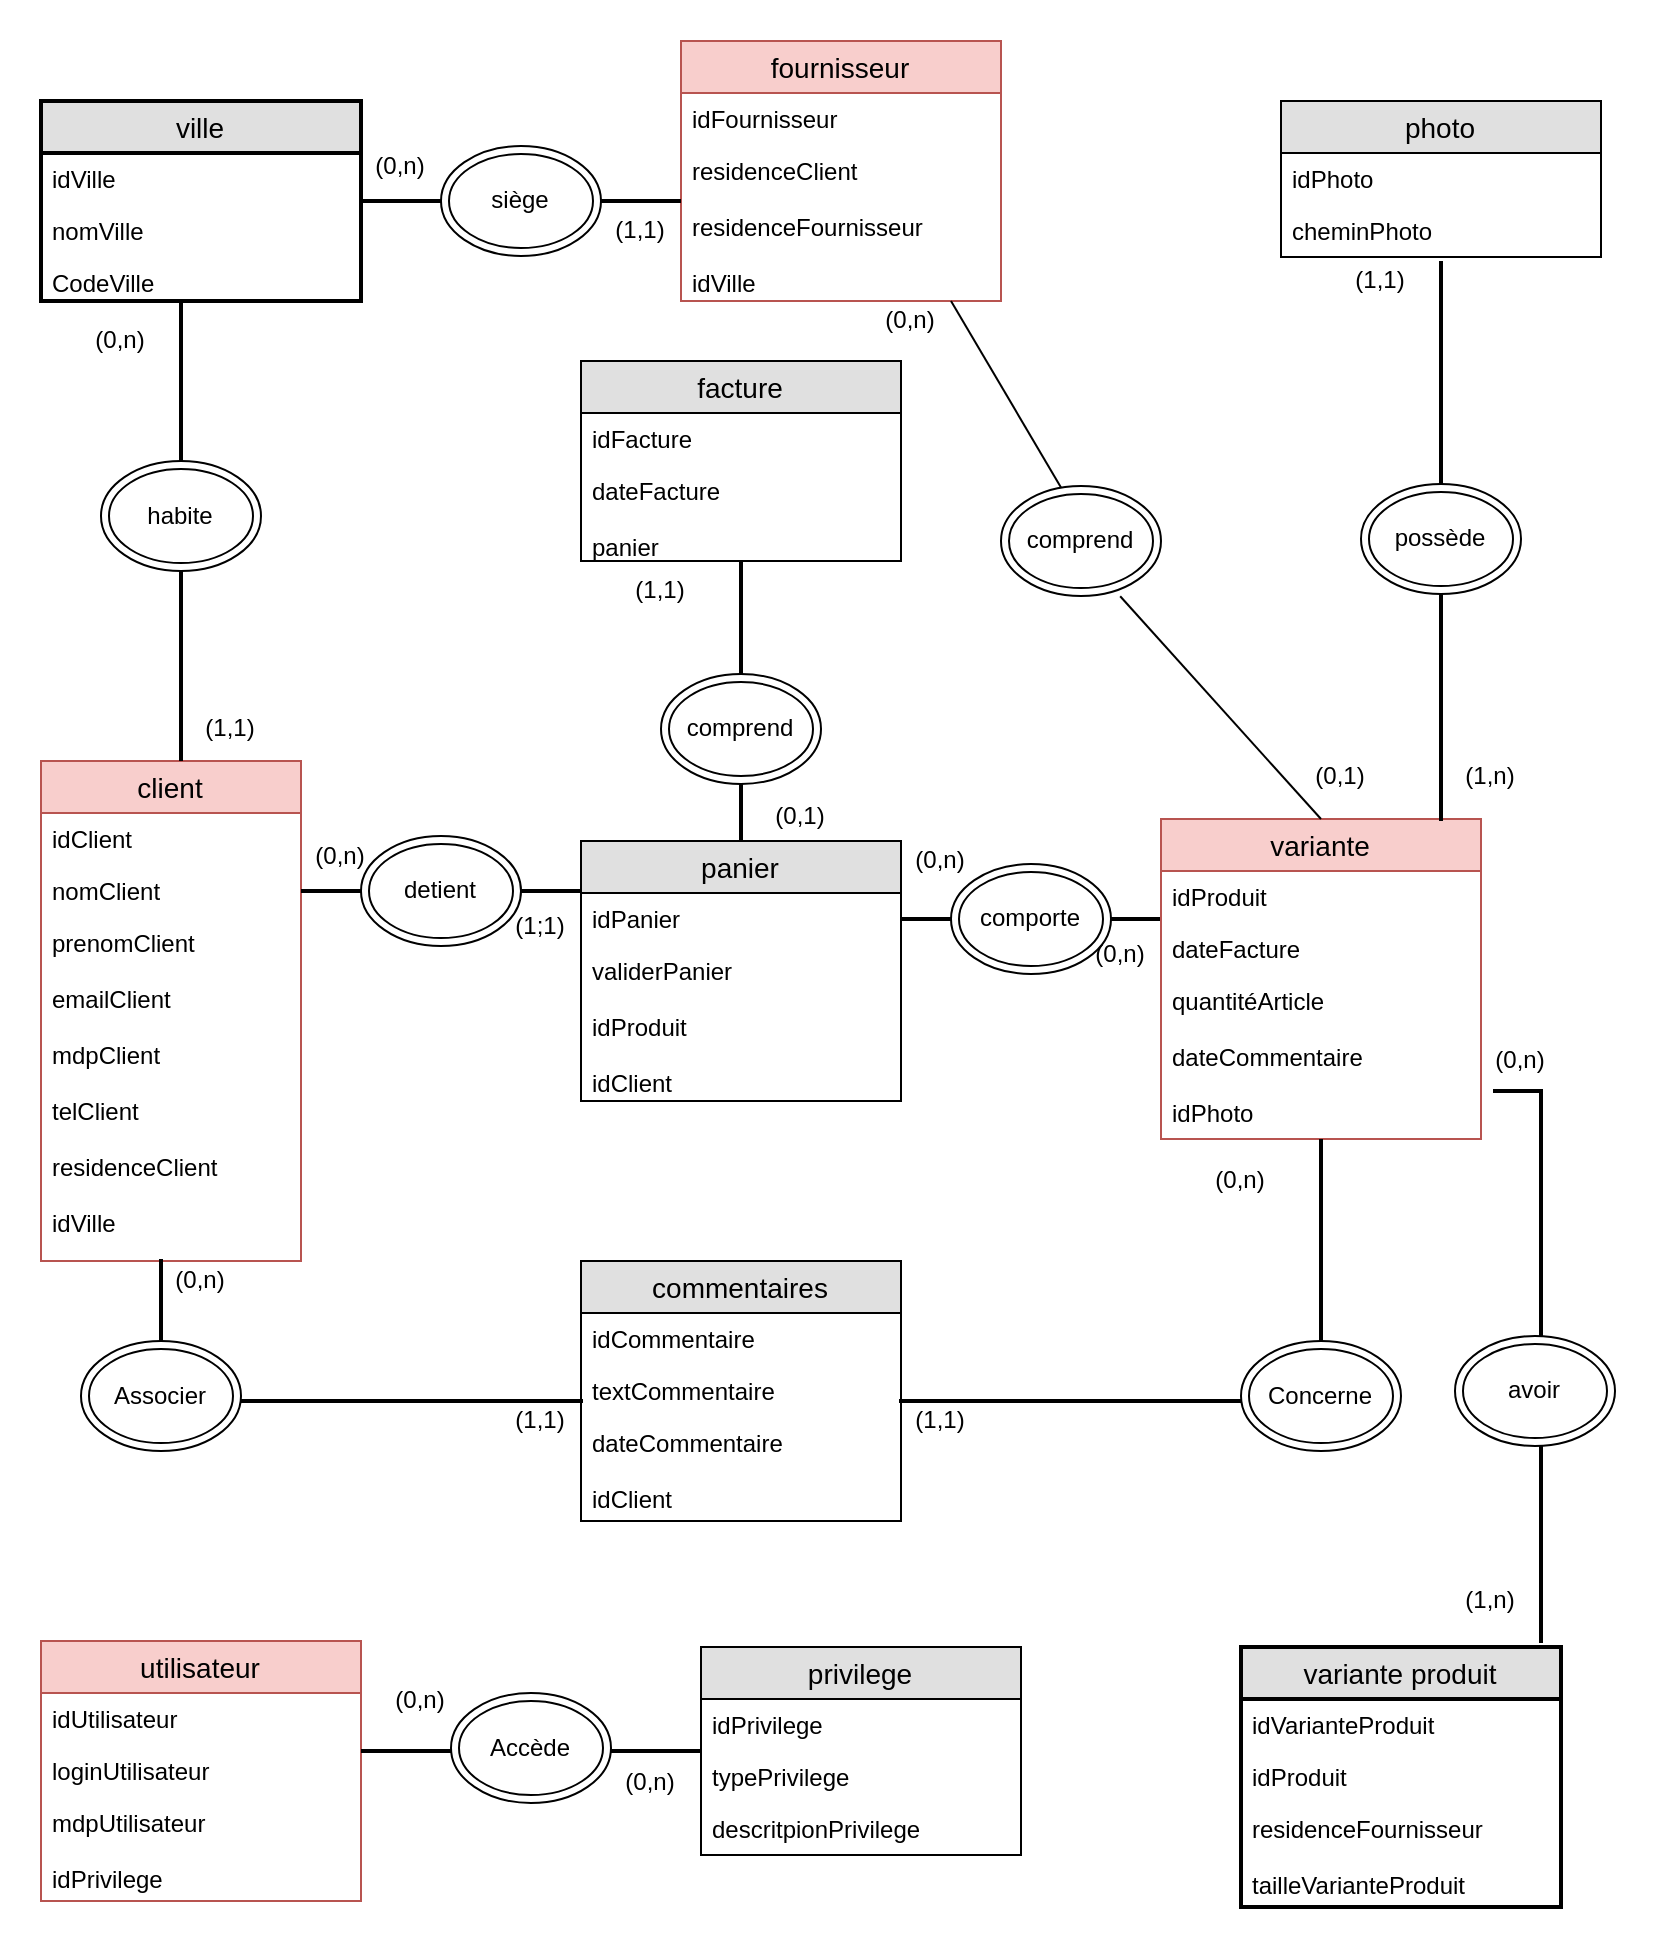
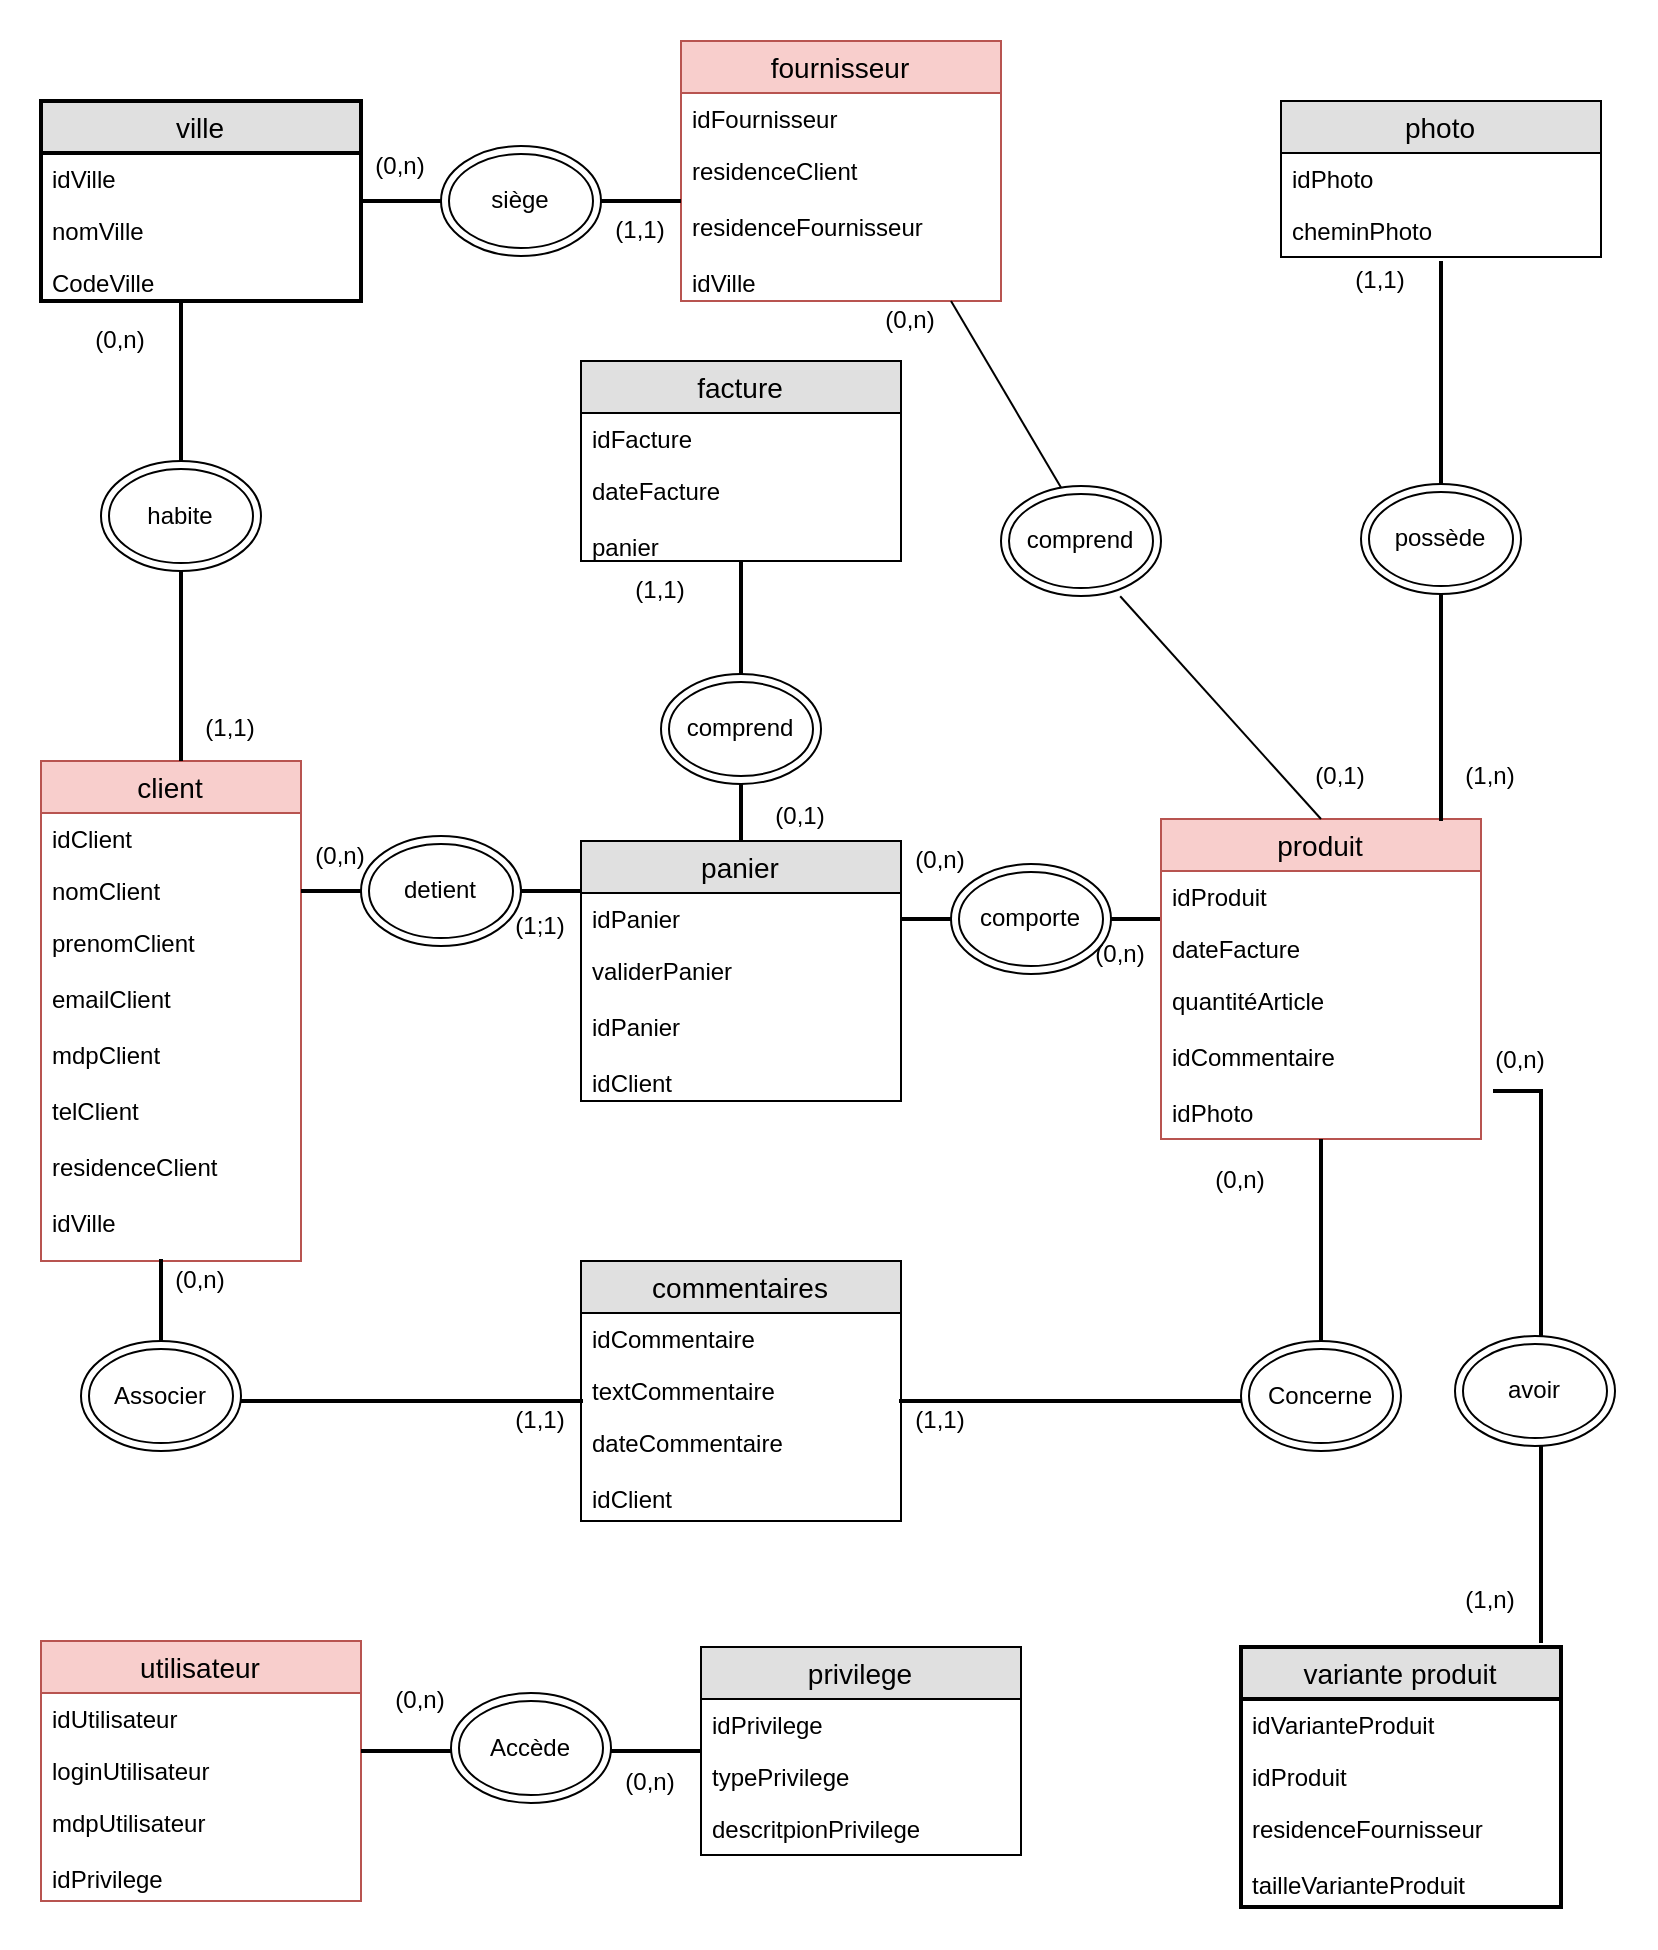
node "variante": label "variante" -> "produit"
node "validerPanier idProduit idClient": label "validerPanier idProduit idClient" -> "validerPanier idPanier idClient"
node "quantitéArticle dateCommentaire idPhoto": label "quantitéArticle dateCommentaire idPhoto" -> "quantitéArticle idCommentaire idPhoto"
